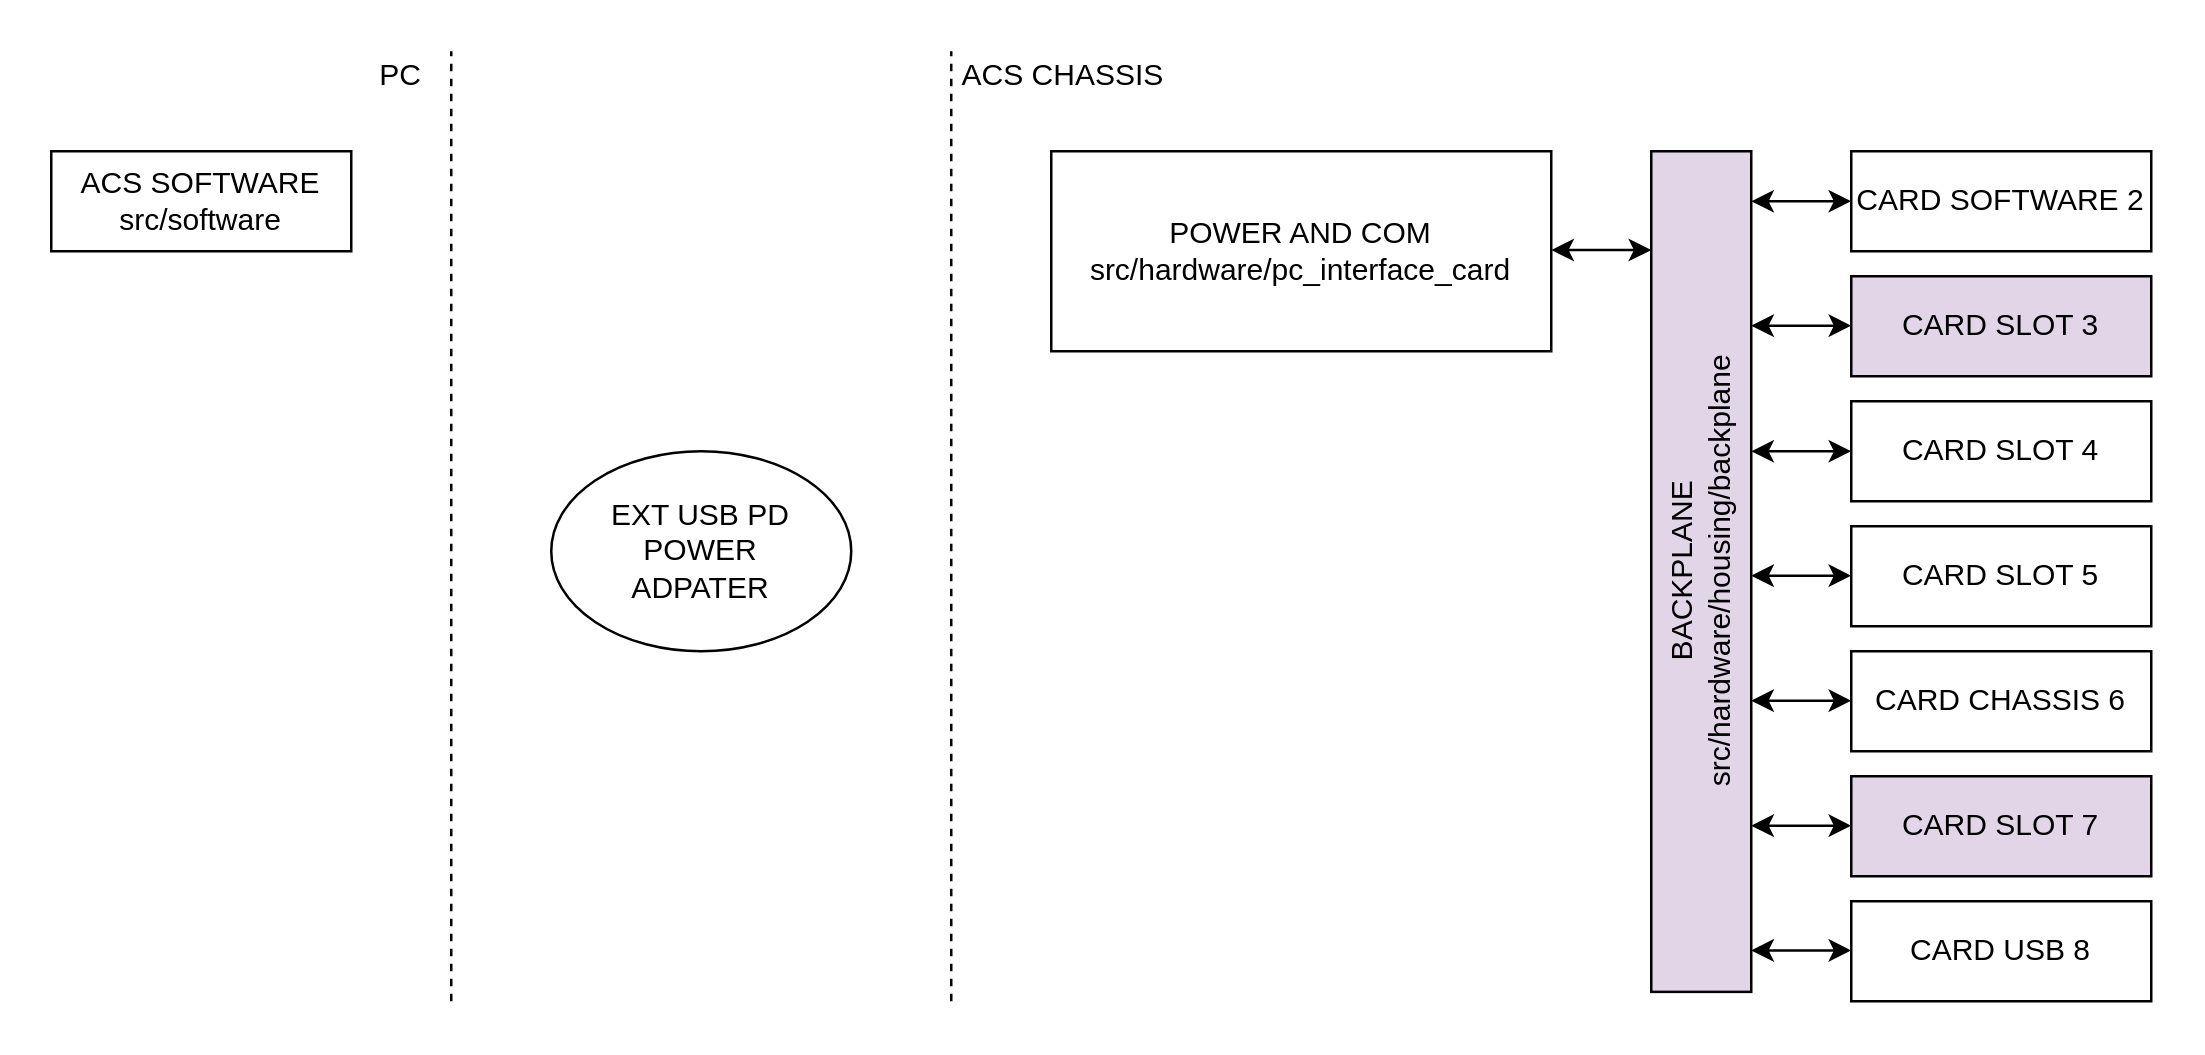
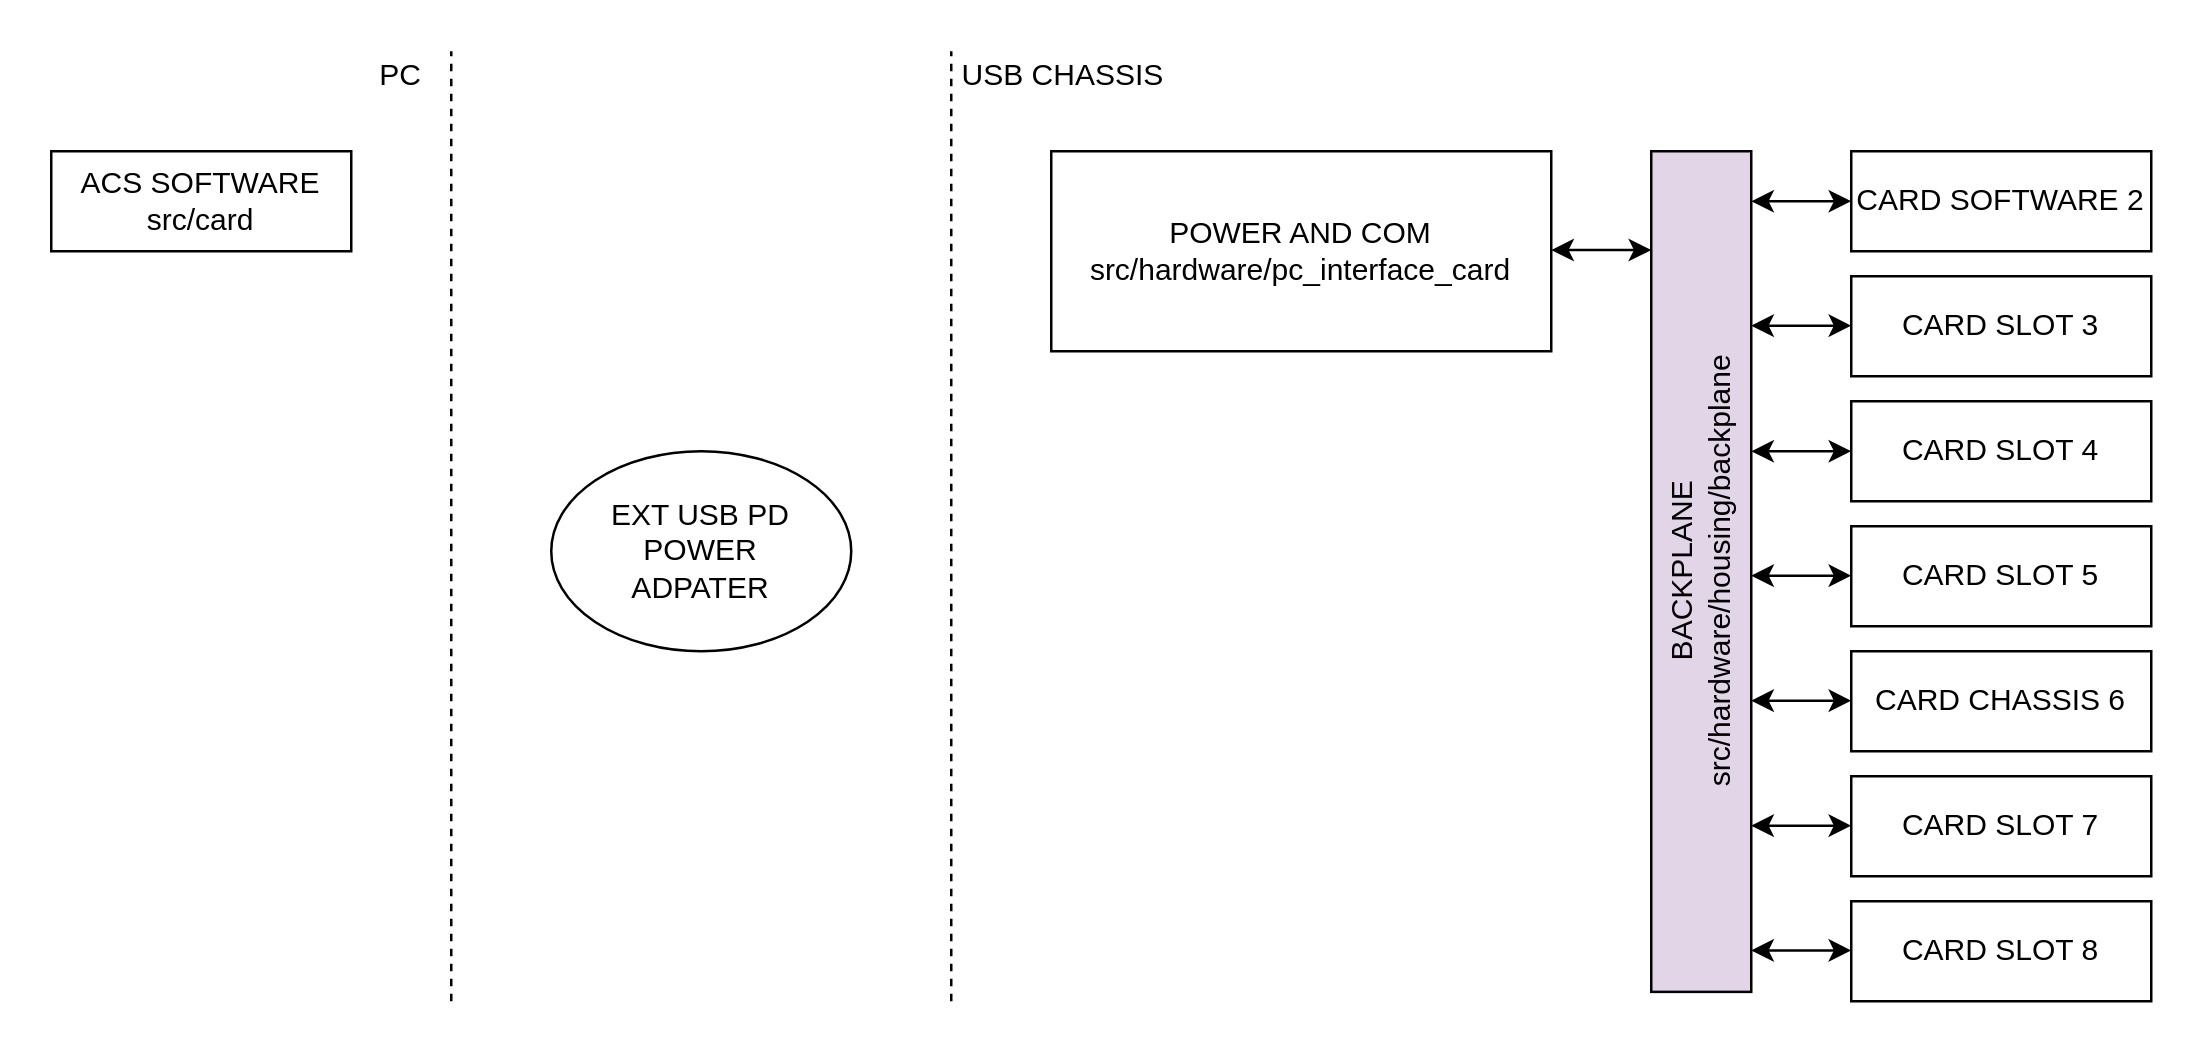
node "ACS CHASSIS": label "ACS CHASSIS" -> "USB CHASSIS"
node "ACS SOFTWARE src/software": label "ACS SOFTWARE src/software" -> "ACS SOFTWARE src/card"
node "CARD SLOT 3": fillcolor #e1d5e7 -> #ffffff
node "CARD SLOT 7": fillcolor #e1d5e7 -> #ffffff
node "CARD USB 8": label "CARD USB 8" -> "CARD SLOT 8"
